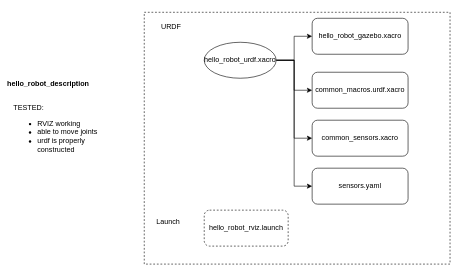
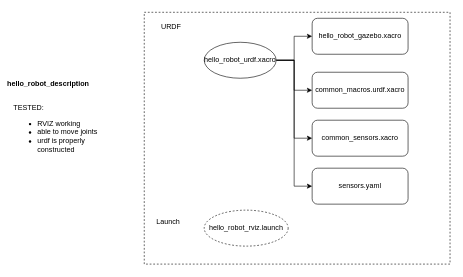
node "hello_robot_rviz.launch": shape rounded rectangle -> ellipse
